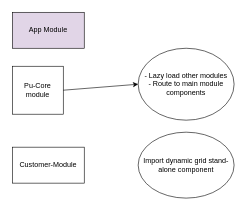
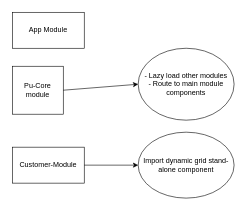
node "App Module": fillcolor #e1d5e7 -> #ffffff
edge "Customer-Module" -> "Import dynamic grid stand-alone component": added
